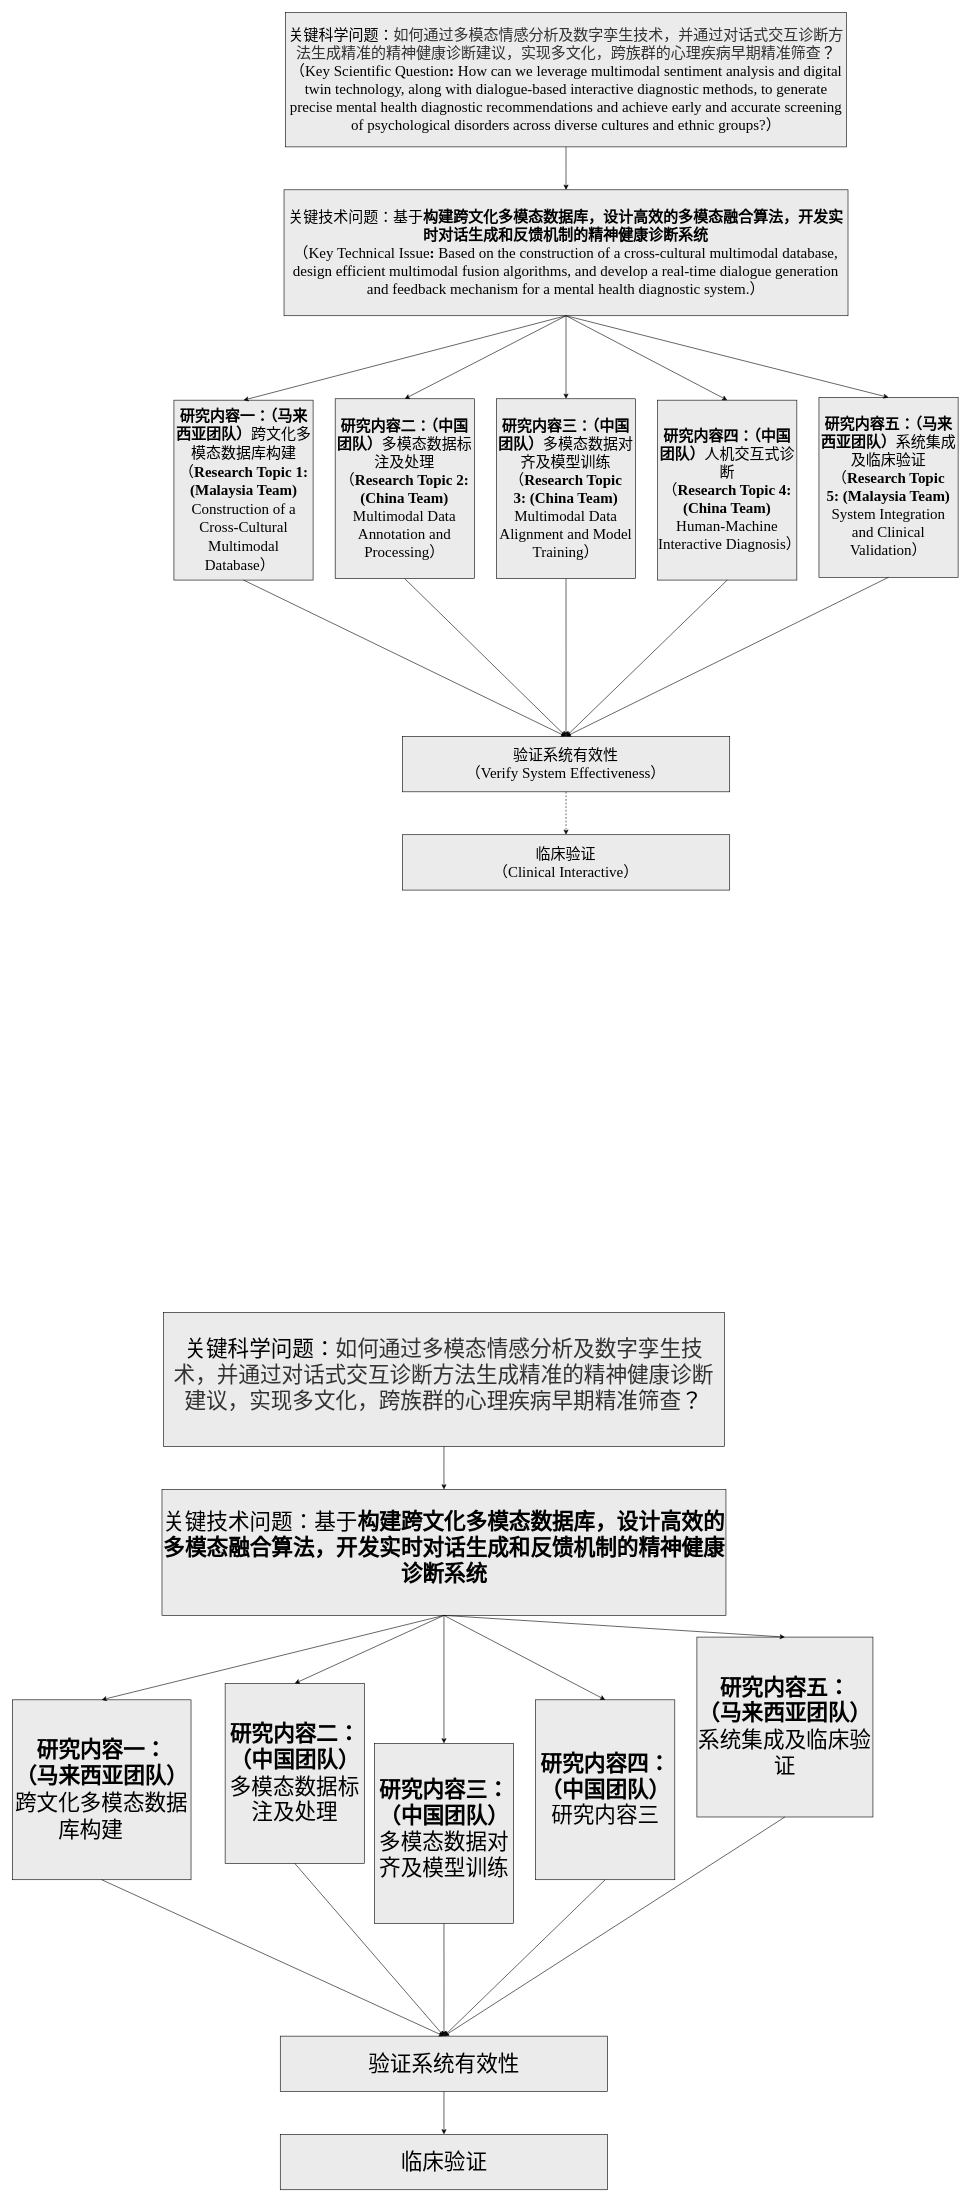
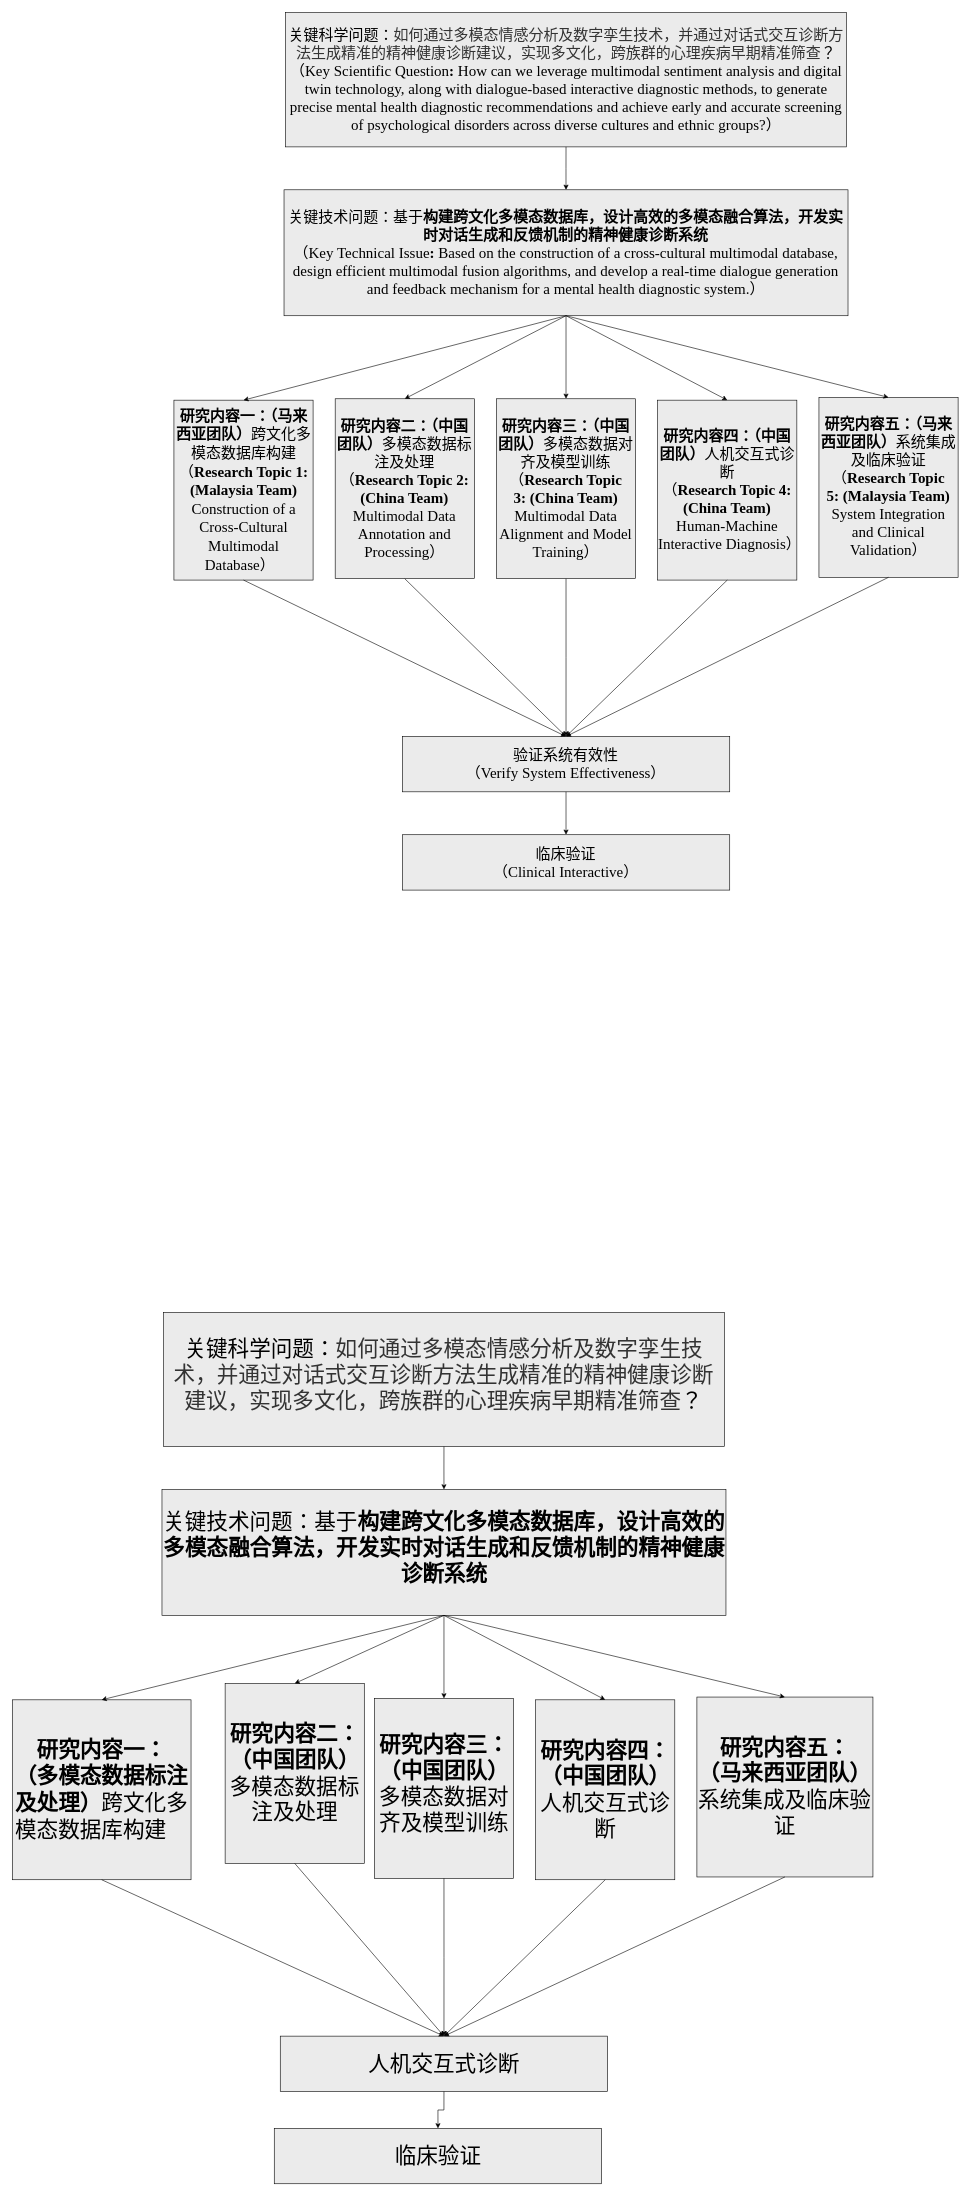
edge "验证系统有效性 （Verify System Effectiveness）" -> "临床验证 （Clinical Interactive）": style dashed -> solid
node "研究内容五： （马来西亚团队）系统集成及临床验证": moved (785, 1727) -> (785, 1787)
node "研究内容一： （马来西亚团队）跨文化多模态数据库构建）": label "研究内容一： （马来西亚团队）跨文化多模态数据库构建）" -> "研究内容一： （多模态数据标注及处理）跨文化多模态数据库构建）"
node "研究内容四：（中国团队）研究内容三": label "研究内容四：（中国团队）研究内容三" -> "研究内容四：（中国团队）人机交互式诊断"
node "研究内容三：（中国团队）多模态数据对齐及模型训练": moved (444, 1834) -> (444, 1789)
node "验证系统有效性": label "验证系统有效性" -> "人机交互式诊断"
node "临床验证": moved (444, 2163) -> (438, 2157)
